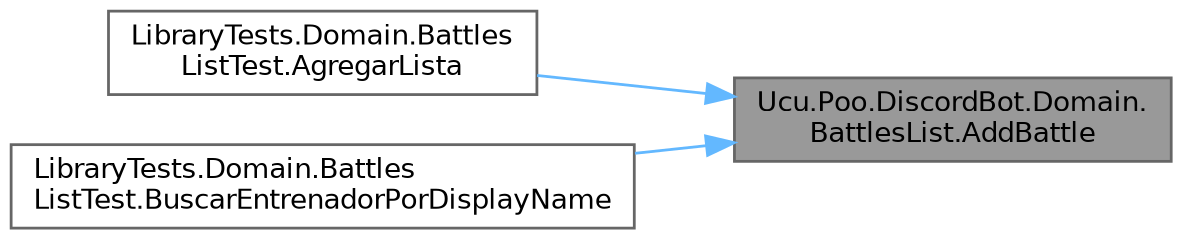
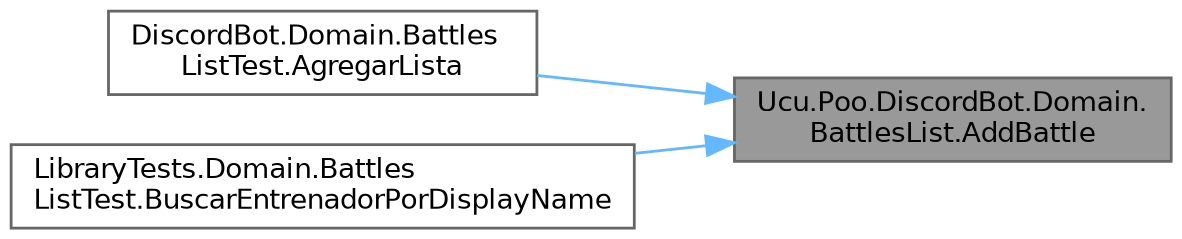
node "LibraryTests.Domain.Battles ListTest.AgregarLista": label "LibraryTests.Domain.Battles ListTest.AgregarLista" -> "DiscordBot.Domain.Battles ListTest.AgregarLista"
